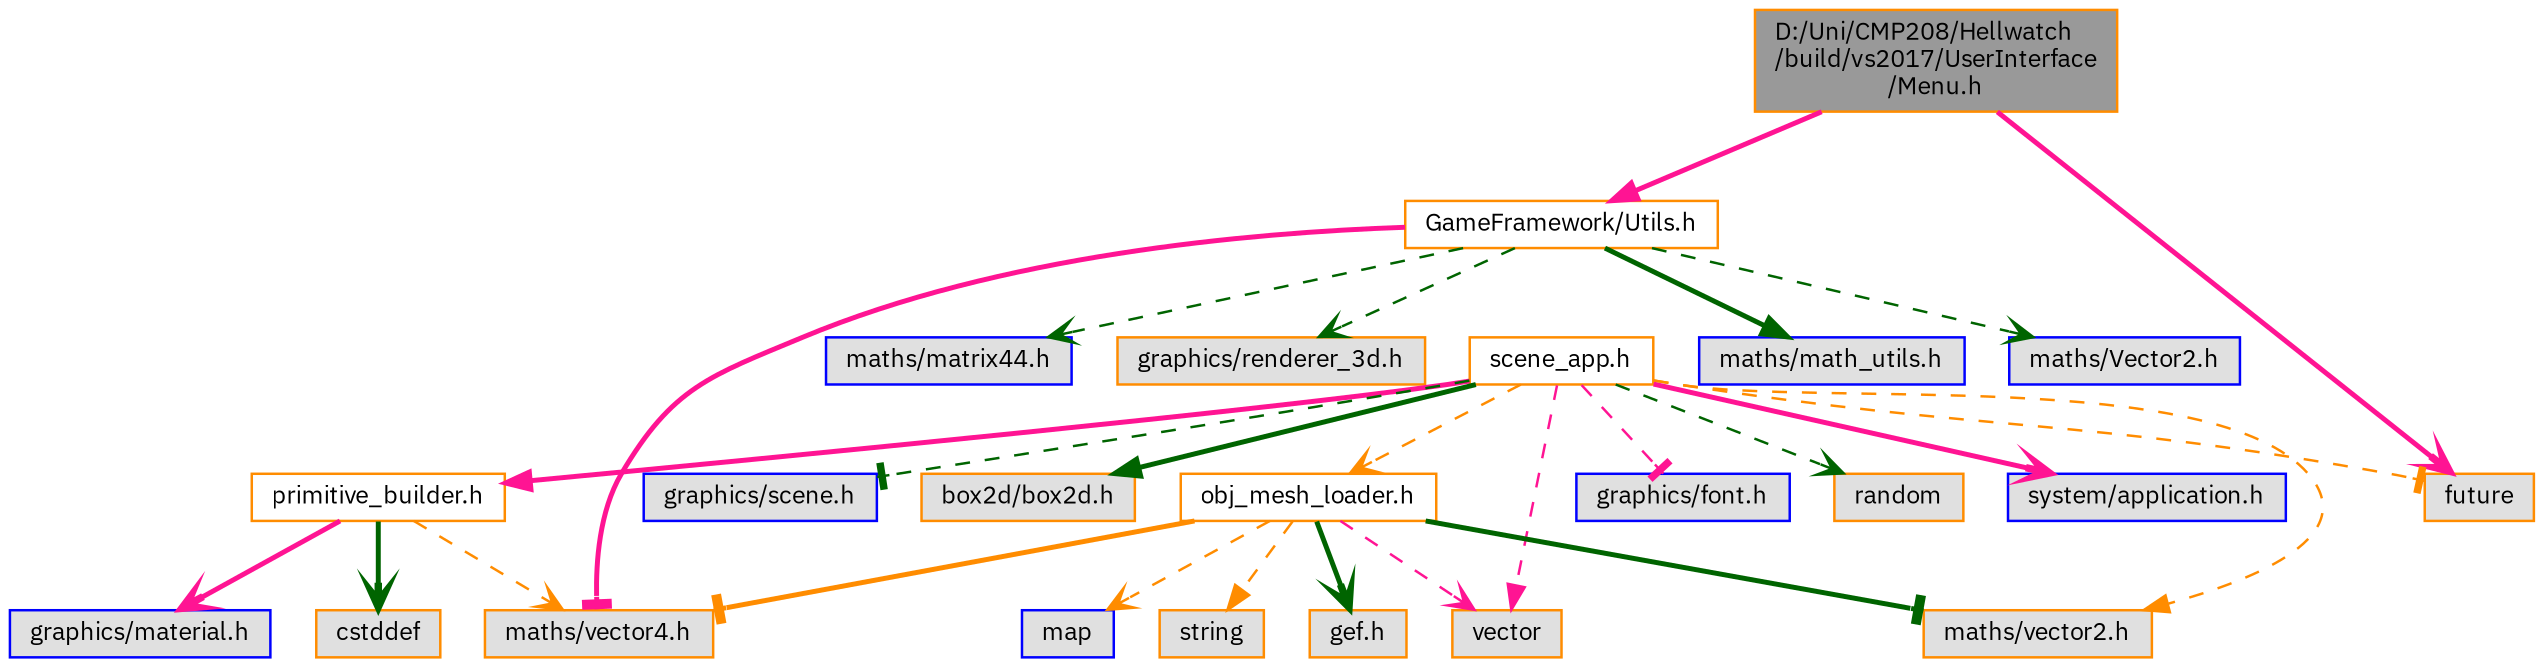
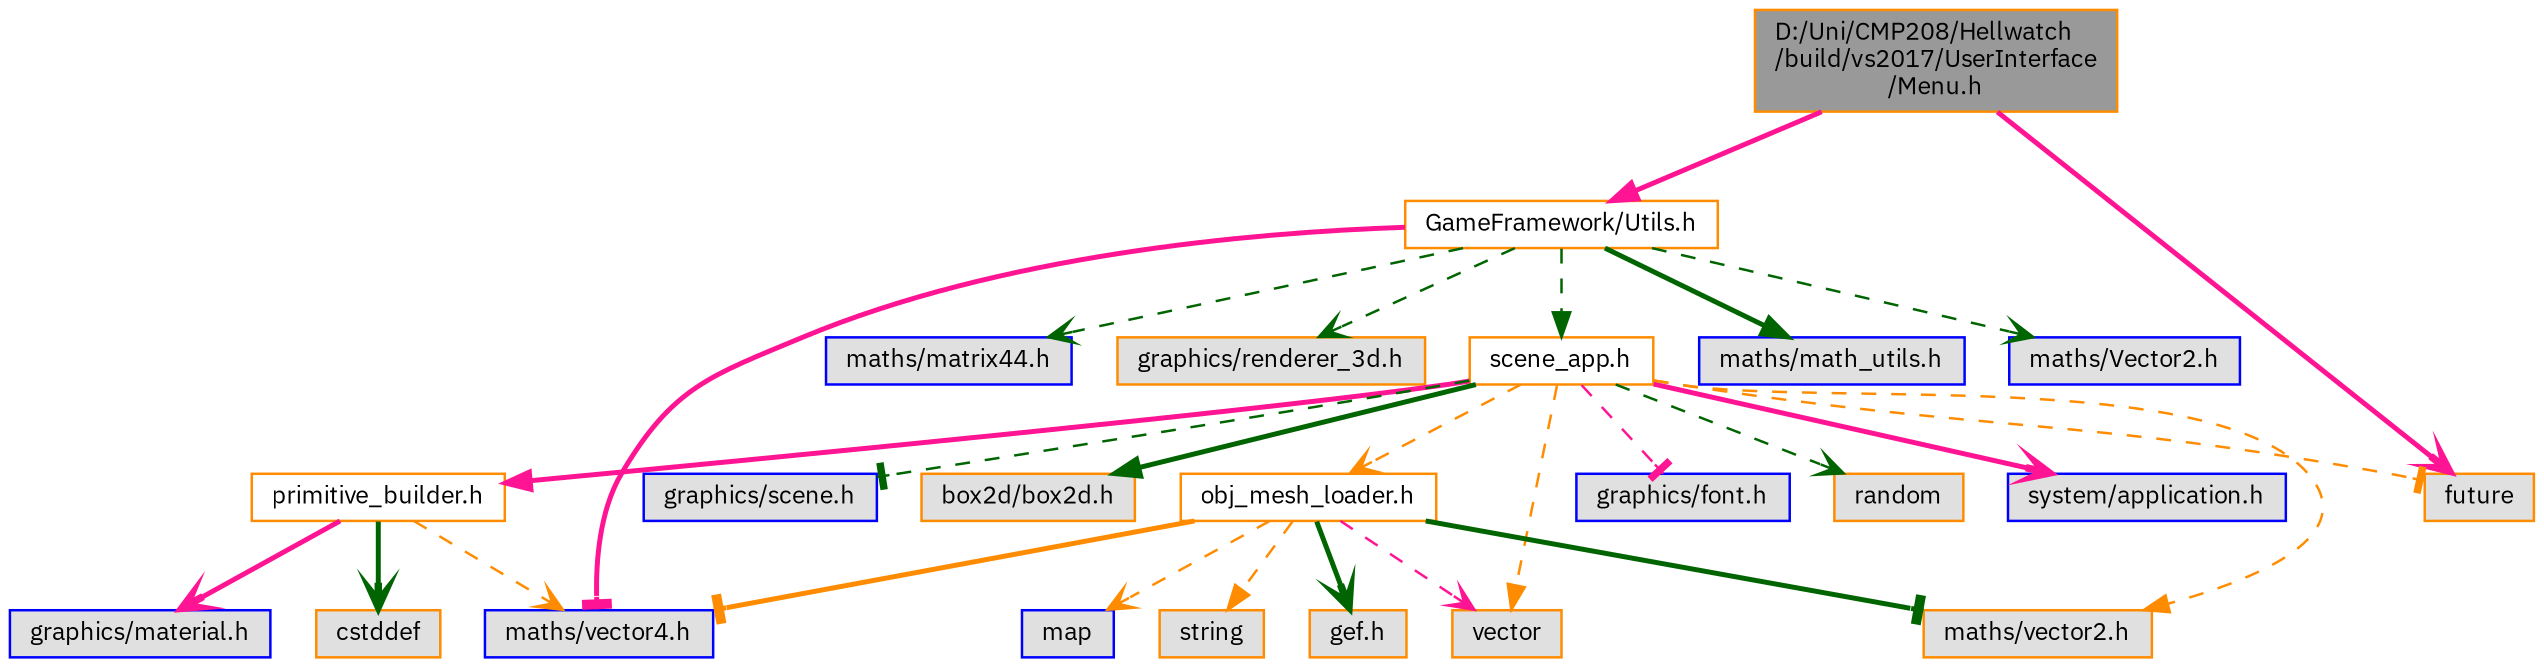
edge "GameFramework/Utils.h" -> "scene_app.h": added
edge "scene_app.h" -> "vector": color deeppink -> darkorange
node "maths/vector4.h": color darkorange -> blue
